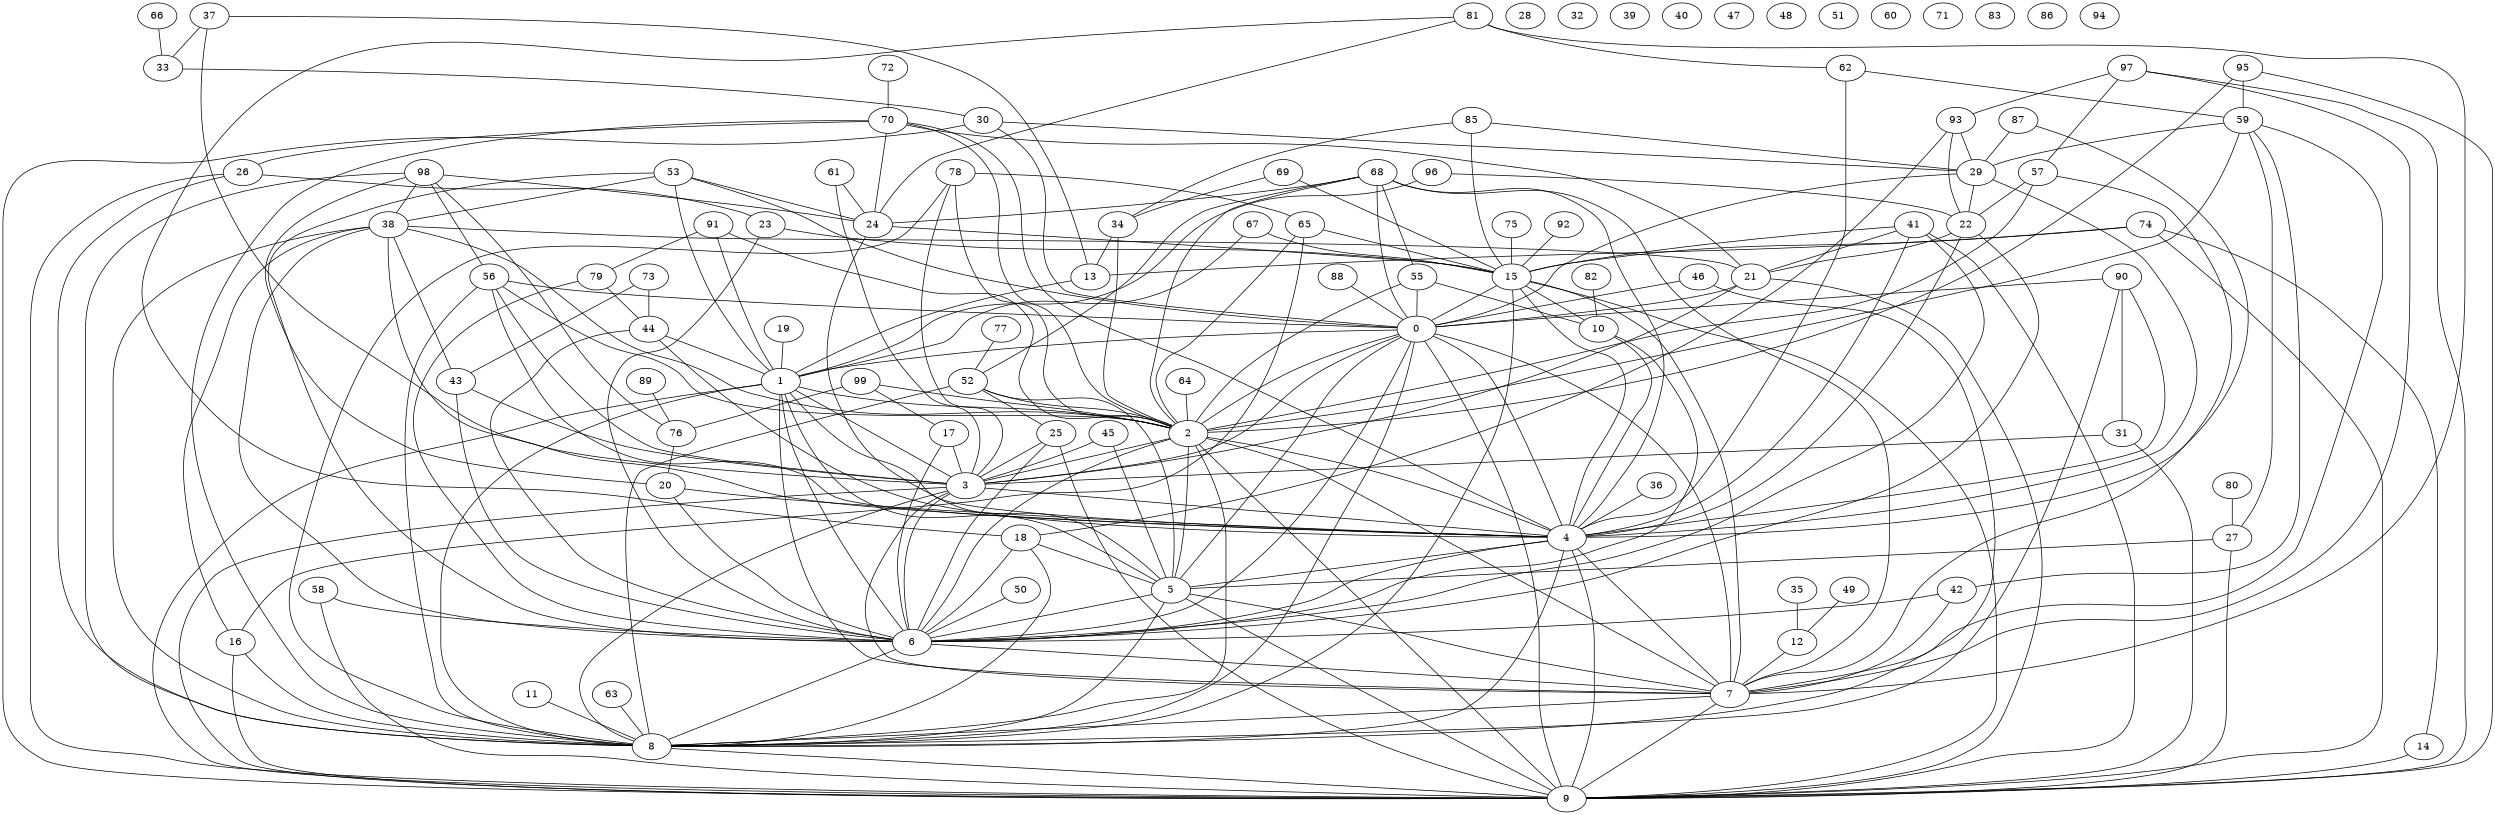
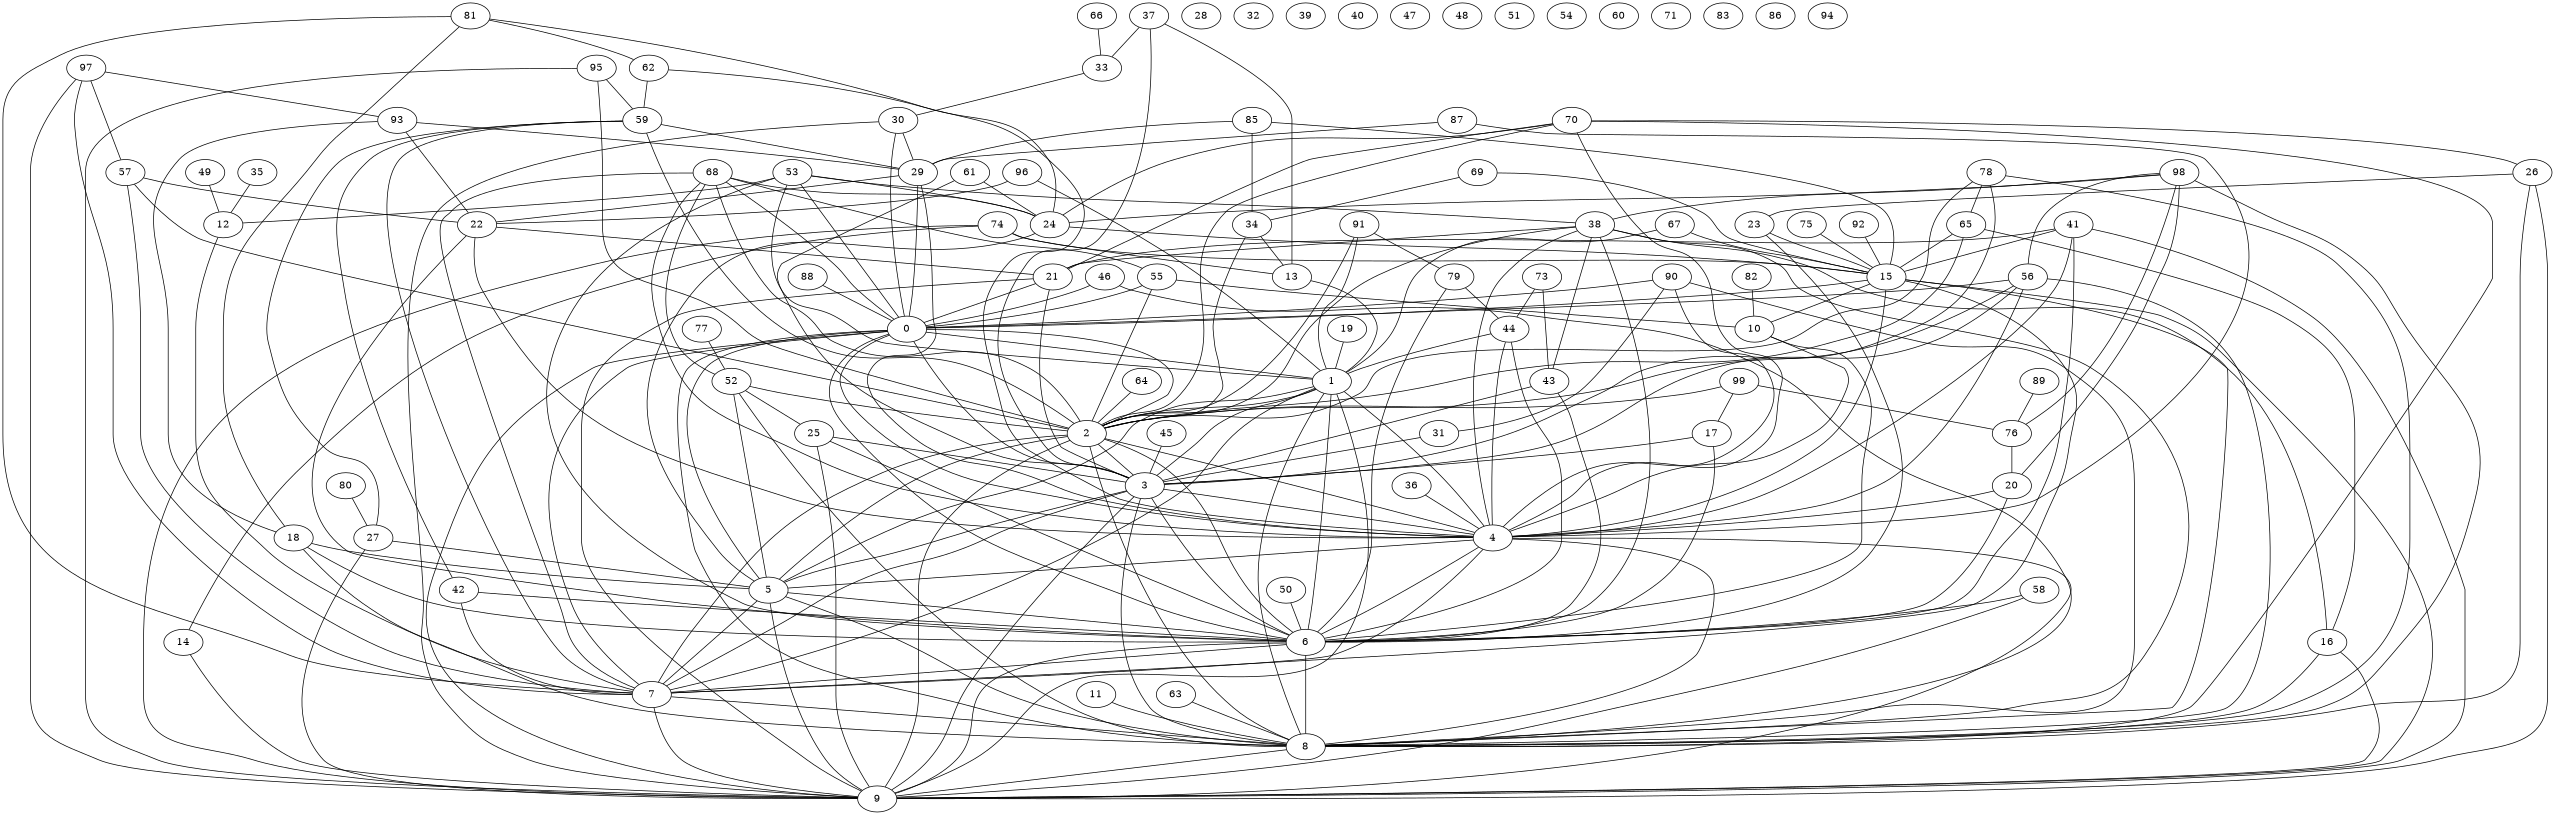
node "54": added
node "72": removed
edge "53" -- "12": added
edge "45" -- "5": now "3" -- "5"
edge "31" -- "9": now "6" -- "9"
